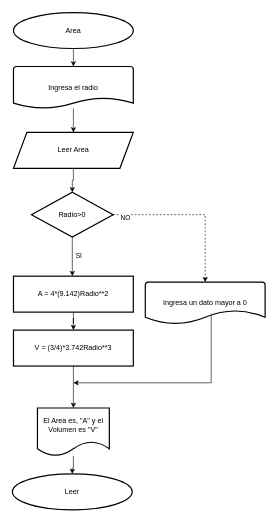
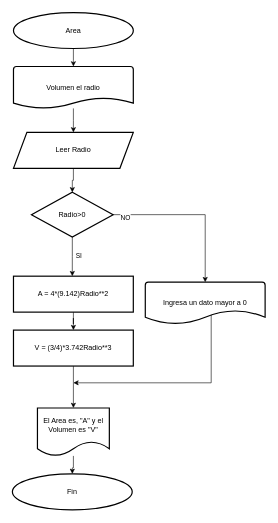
node "Ingresa el radio": label "Ingresa el radio" -> "Volumen el radio"
node "Leer Area": label "Leer Area" -> "Leer Radio"
edge "Radio>0" -> "Ingresa un dato mayor a 0": style dashed -> solid
node "Leer": label "Leer" -> "Fin"
